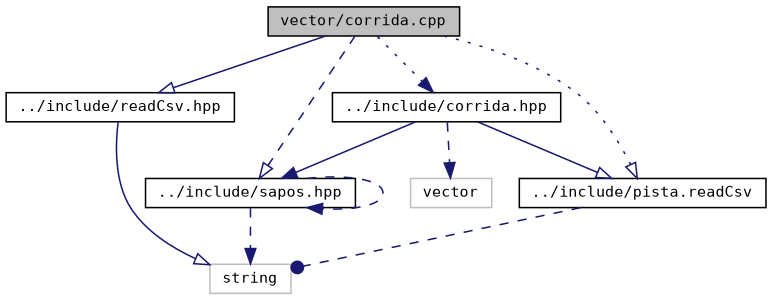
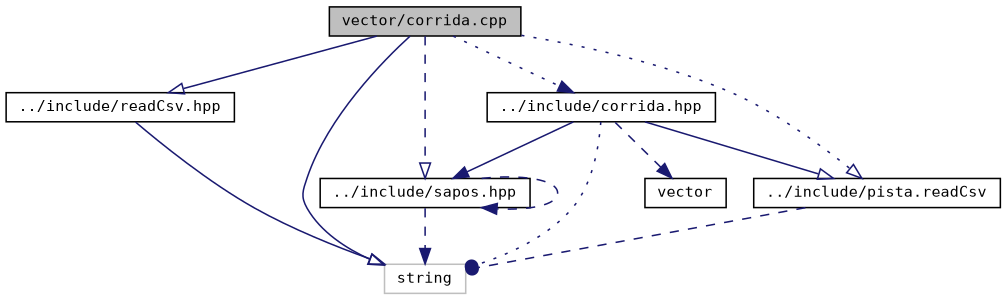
edge "vector/corrida.cpp" -> "string": added
node "vector": color grey75 -> black
edge "../include/corrida.hpp" -> "string": added
